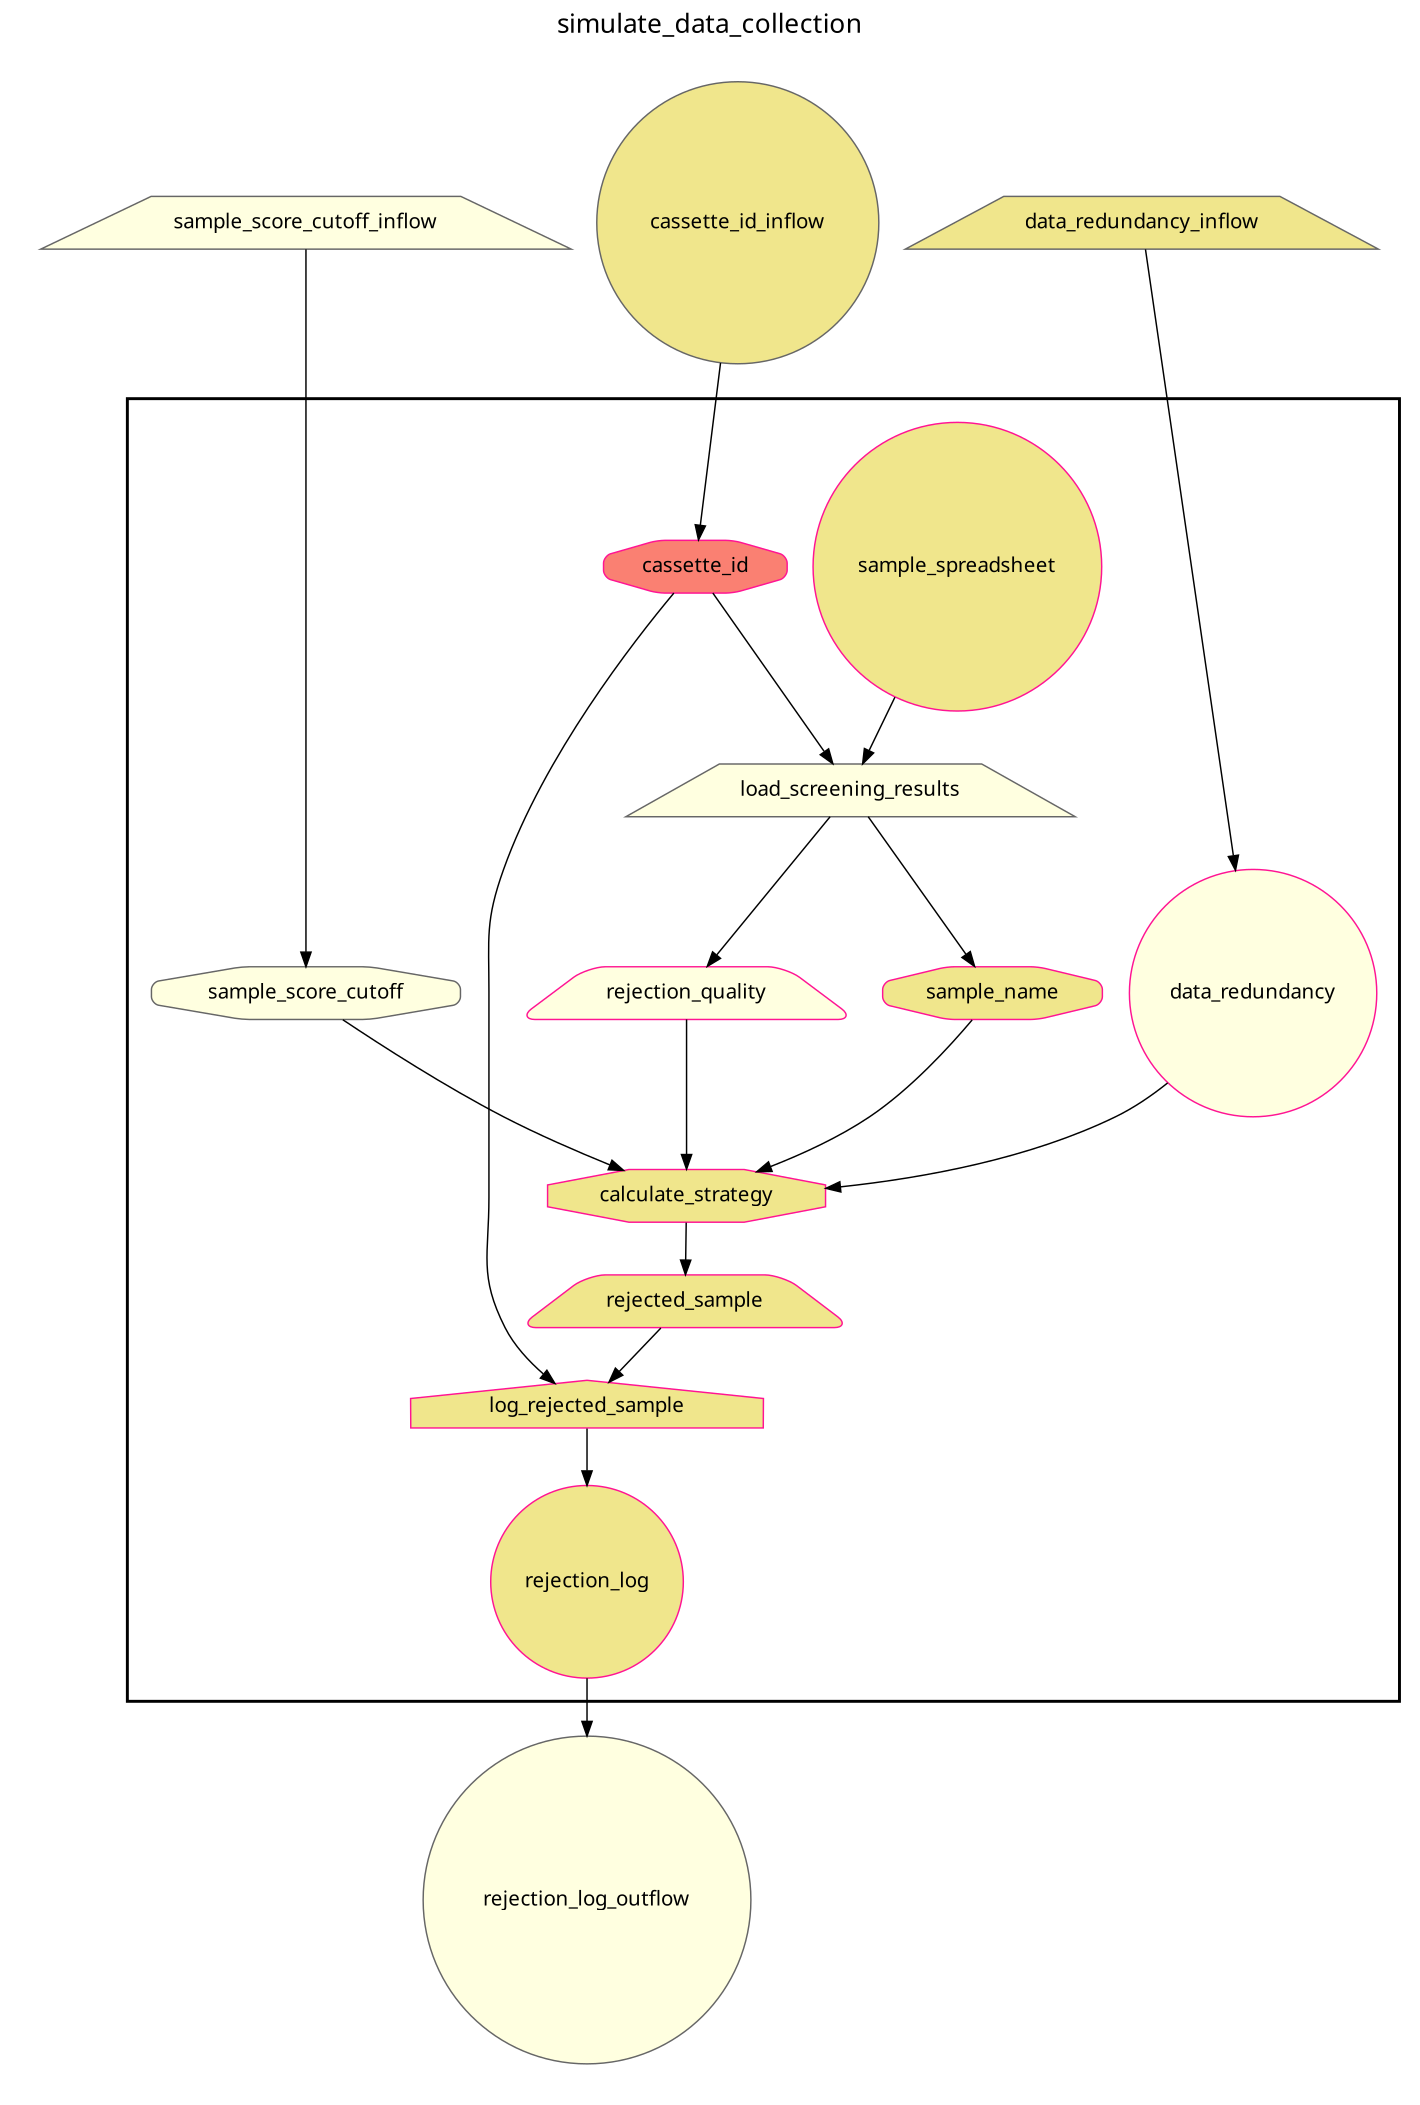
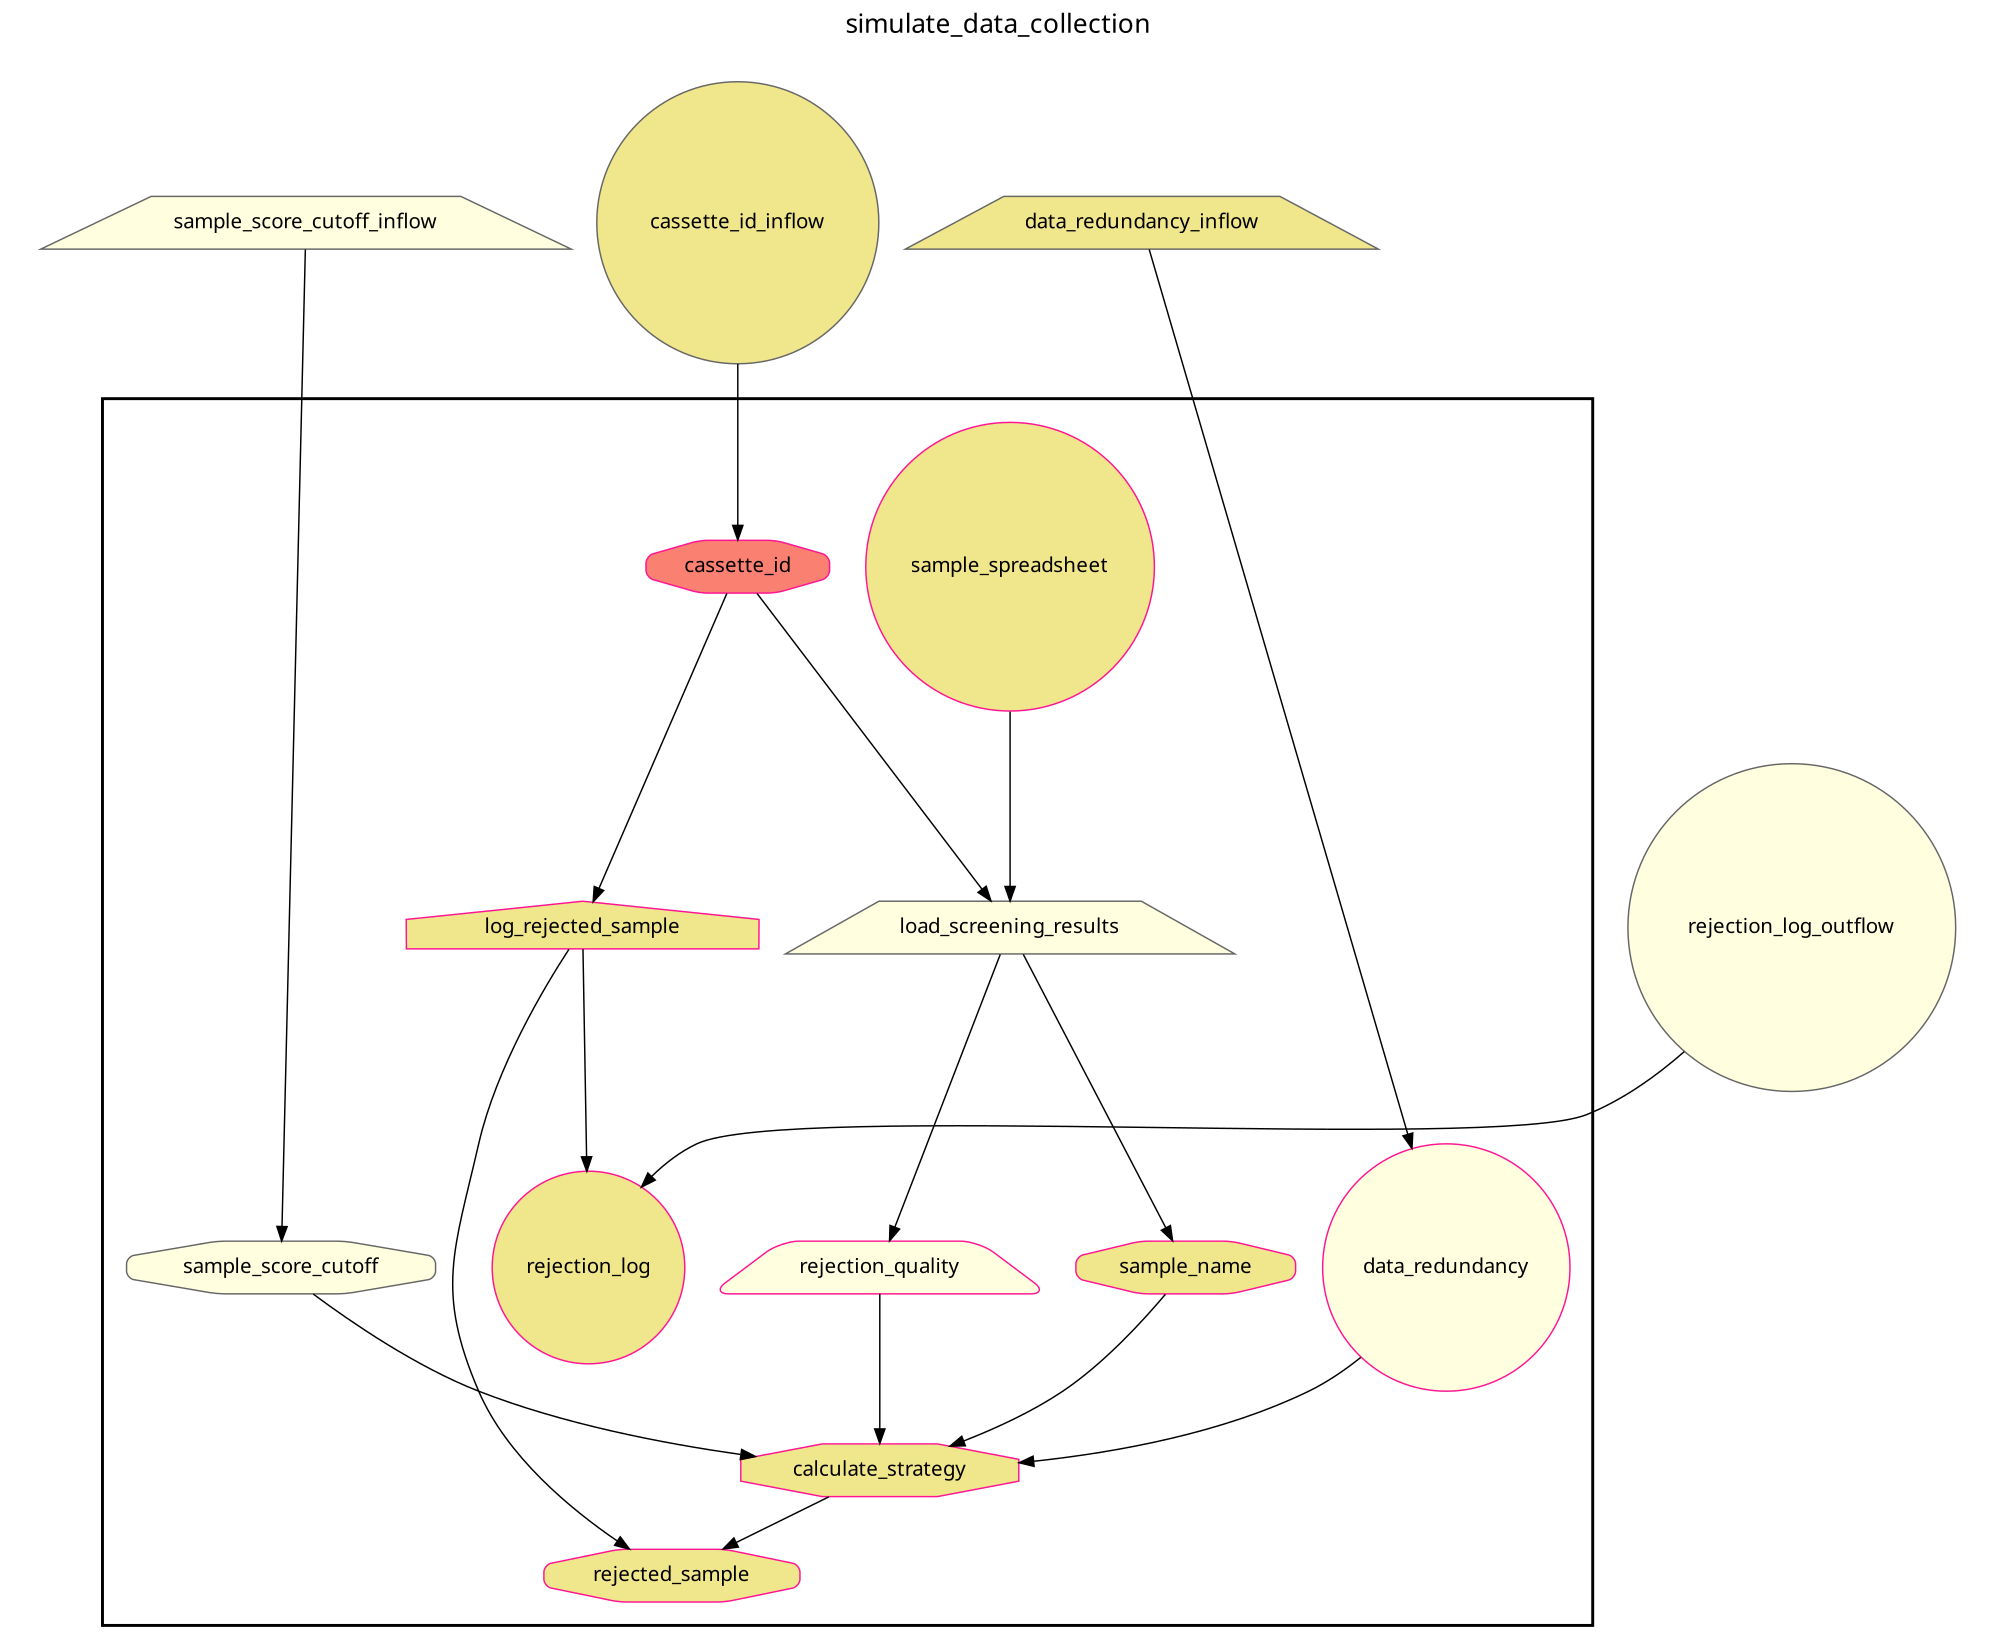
node "rejected_sample": shape trapezium -> octagon
edge "rejected_sample" -> "log_rejected_sample": reversed
edge "rejection_log" -> "rejection_log_outflow": reversed
